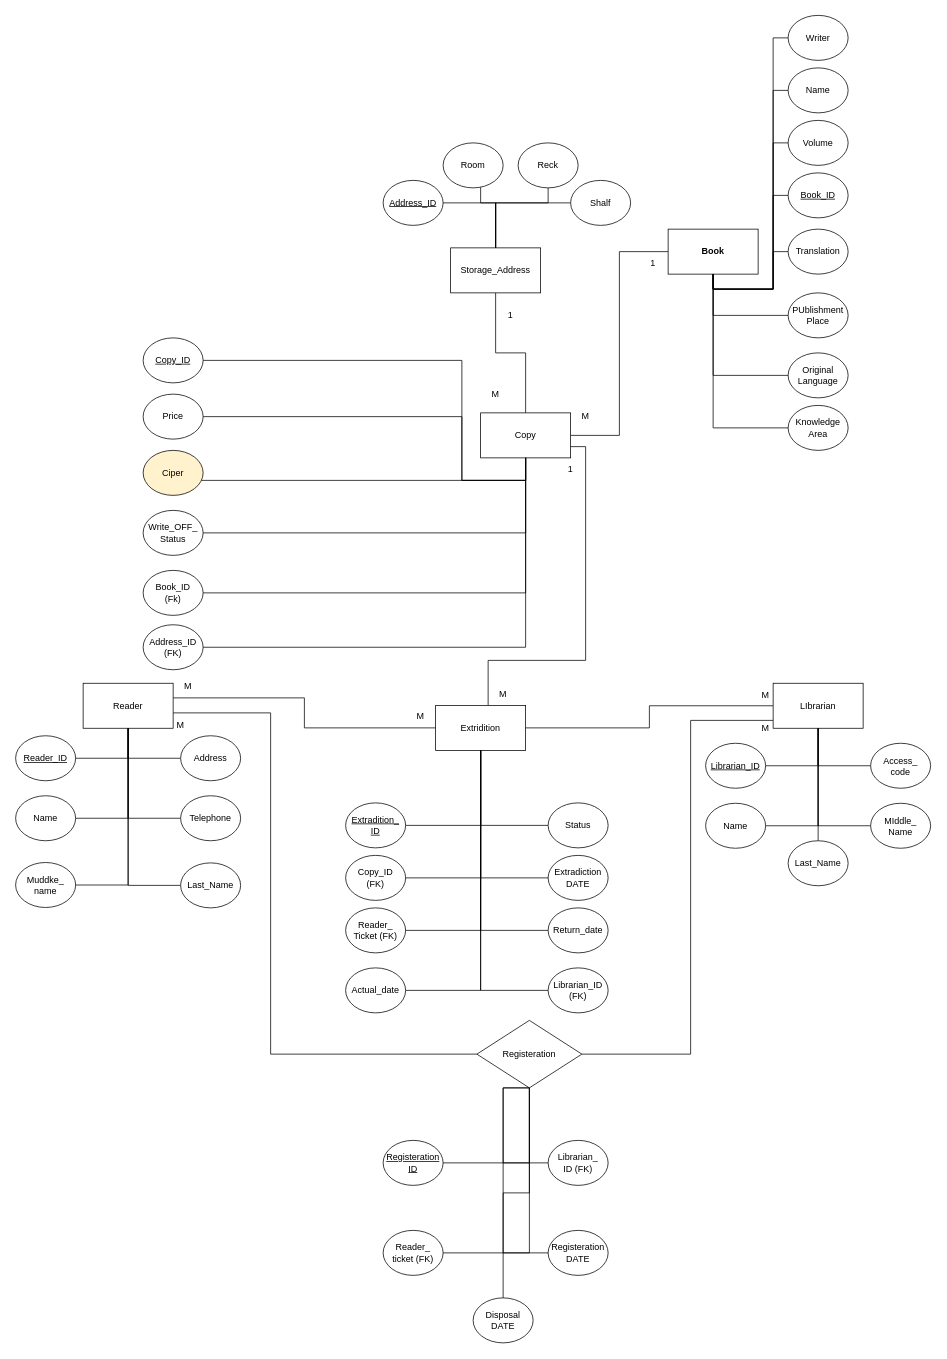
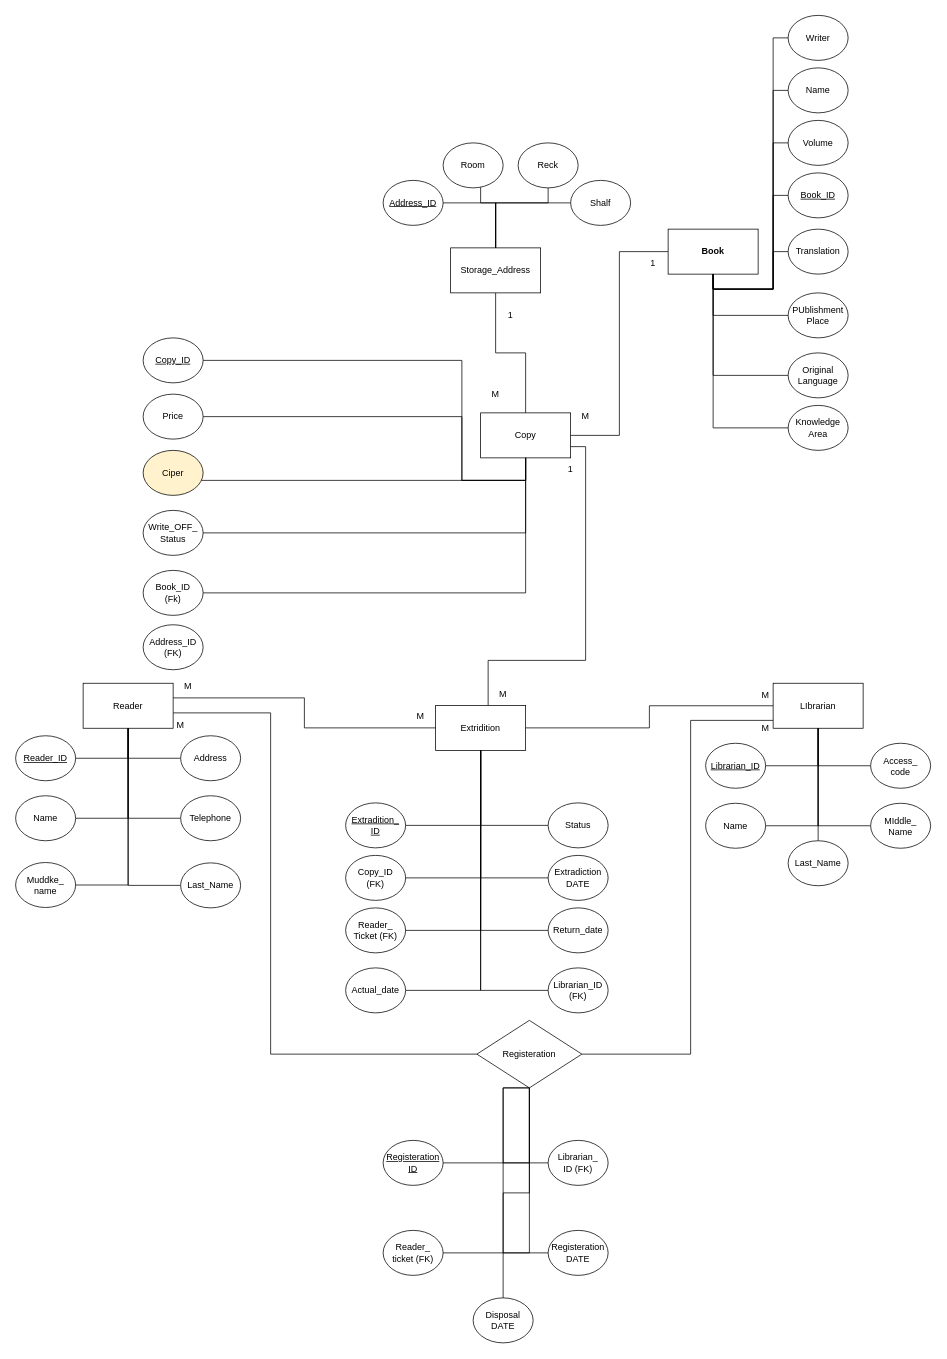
edge "Copy" -- "Address_ID (FK)": removed
